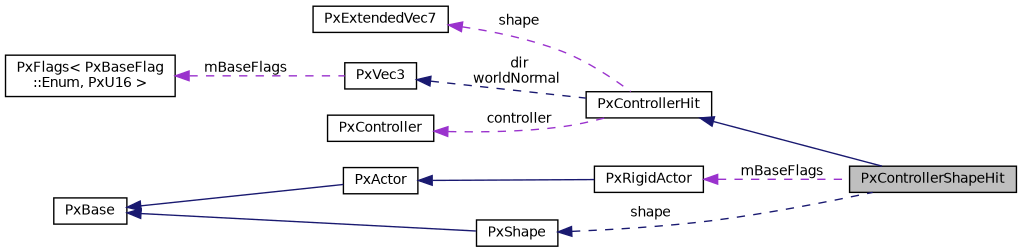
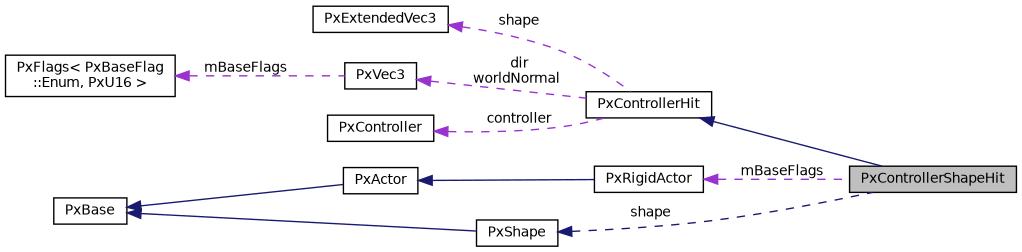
node "PxExtendedVec7": label "PxExtendedVec7" -> "PxExtendedVec3"
edge "PxControllerHit" -> "PxVec3": color midnightblue -> darkorchid3
